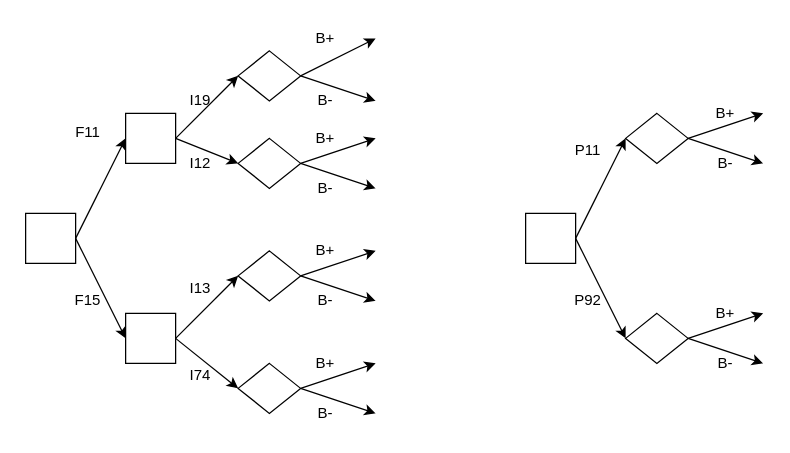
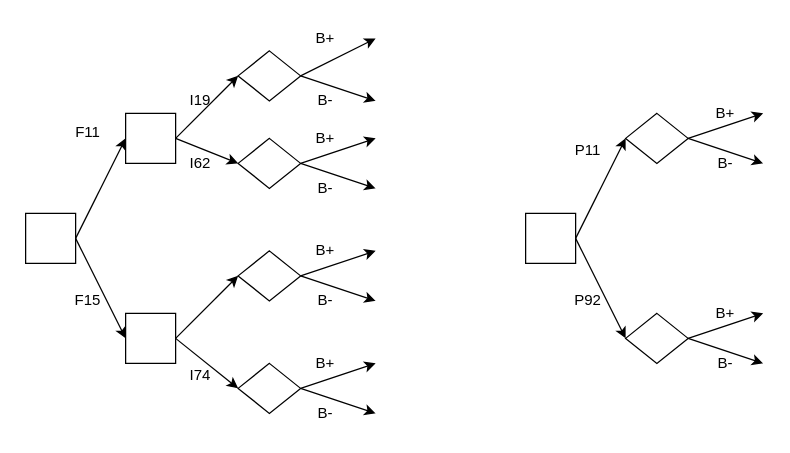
node "I12": label "I12" -> "I62"
node "I13": removed
